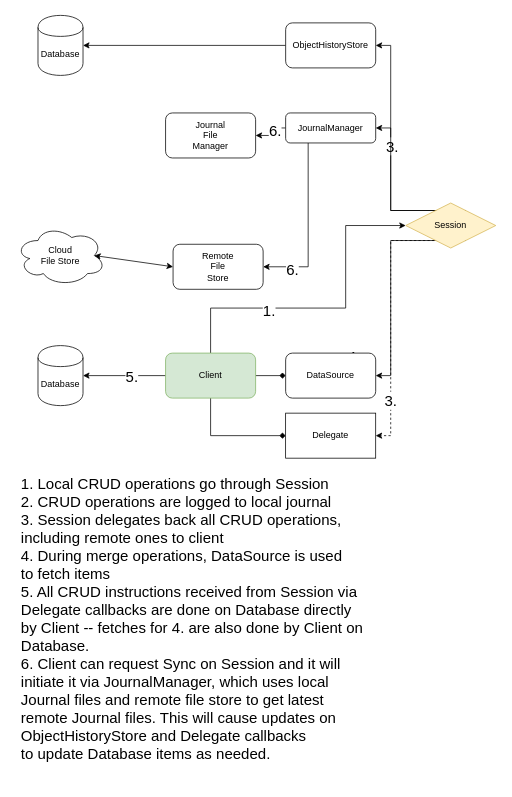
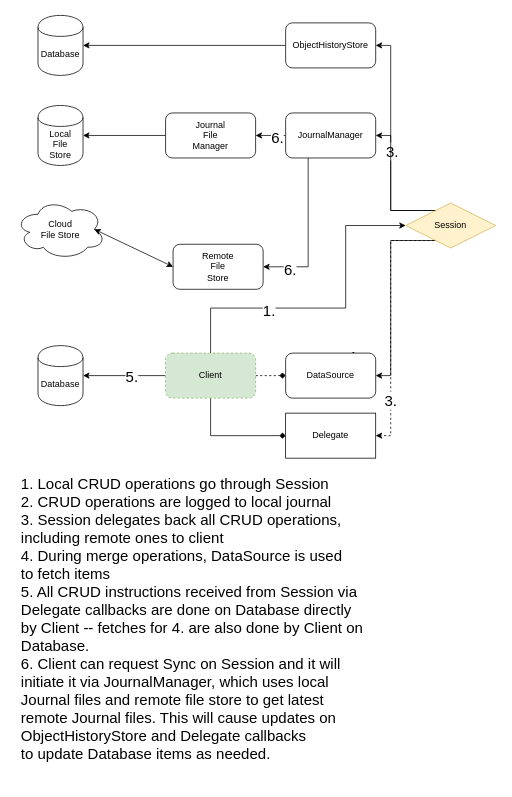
node "JournalManager": size 90x30 -> 90x45
node "Local File Store": added
edge "Journal File Manager" -> "Local File Store": added
node "Cloud File Store": moved (60, 255) -> (60, 229)
node "Client": style solid -> dashed
edge "Client" -> "DataSource": style solid -> dashed
